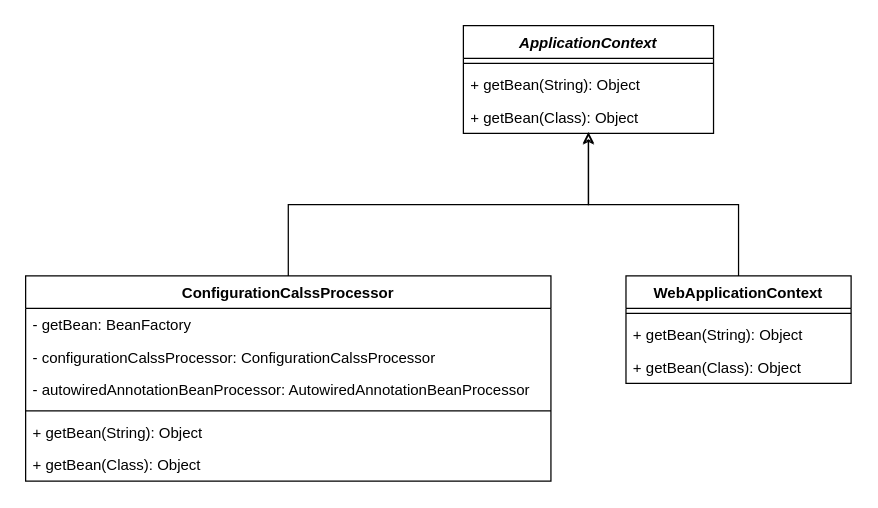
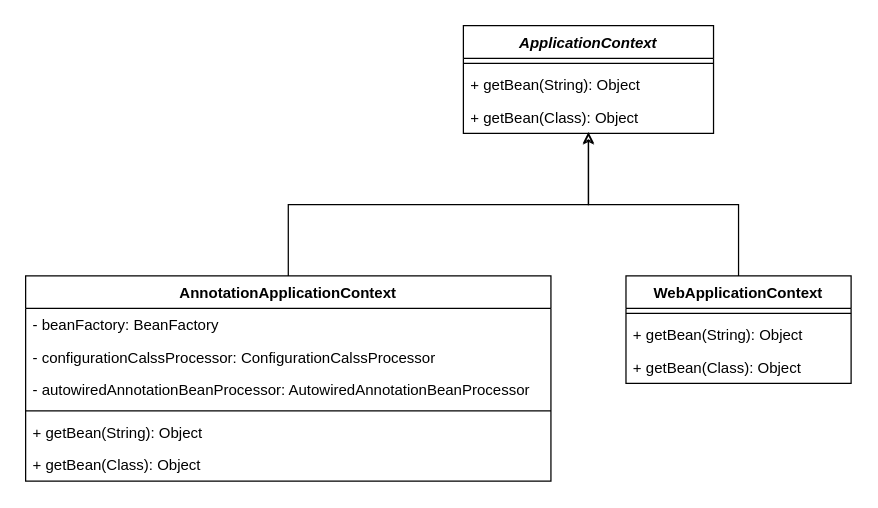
node "ConfigurationCalssProcessor": label "ConfigurationCalssProcessor" -> "AnnotationApplicationContext"
node "- getBean: BeanFactory": label "- getBean: BeanFactory" -> "- beanFactory: BeanFactory"
